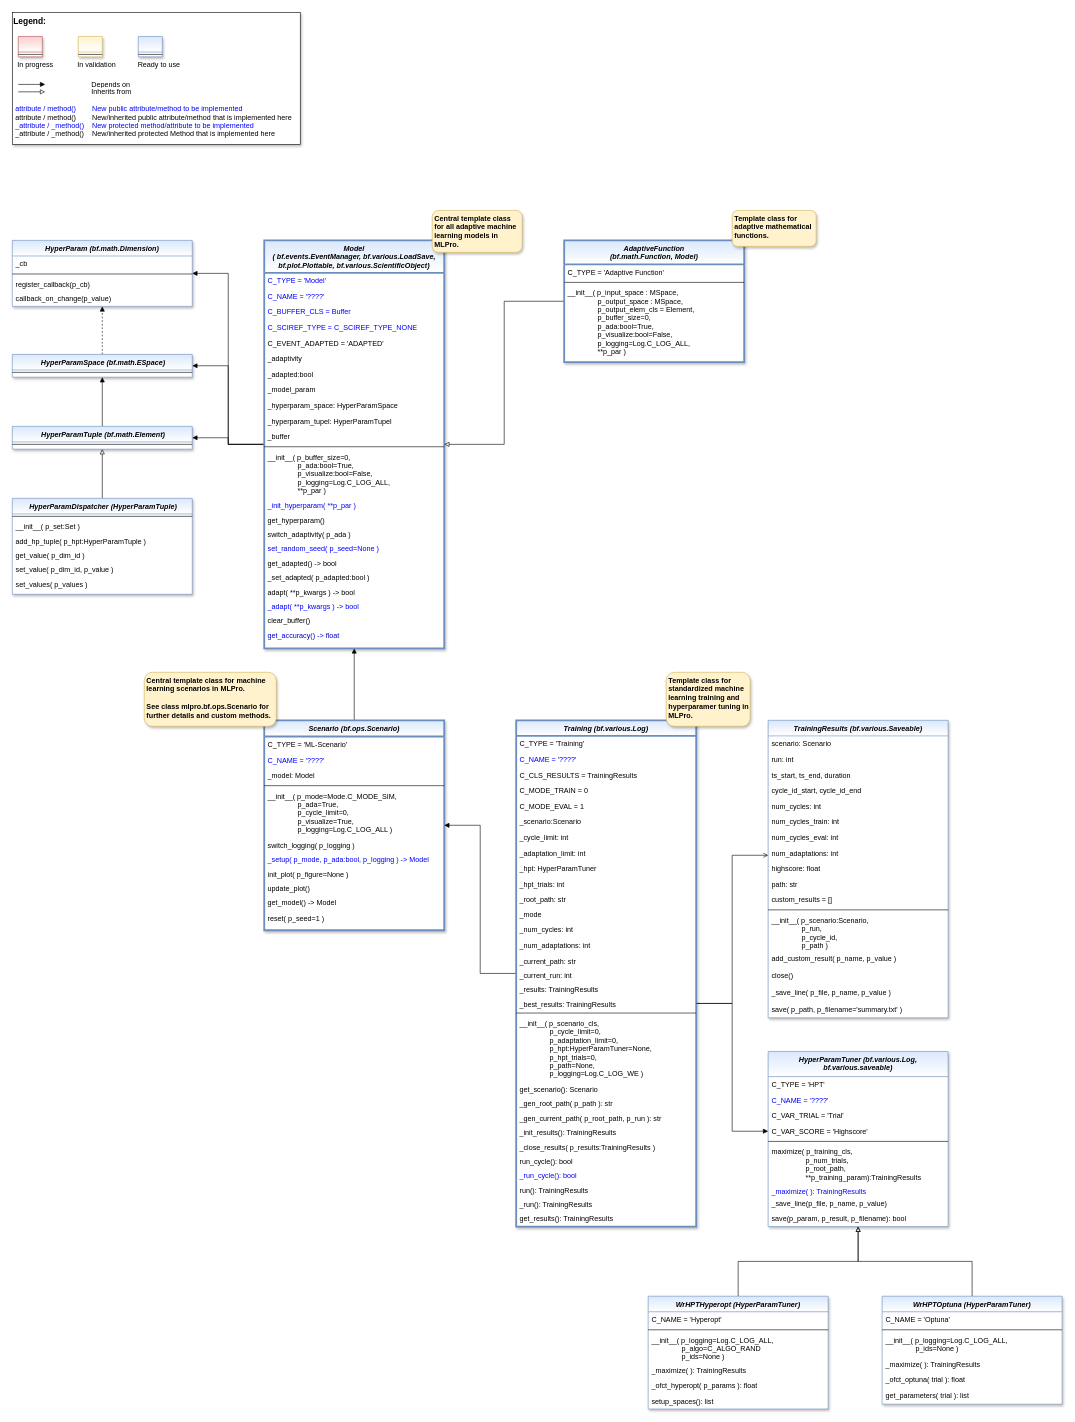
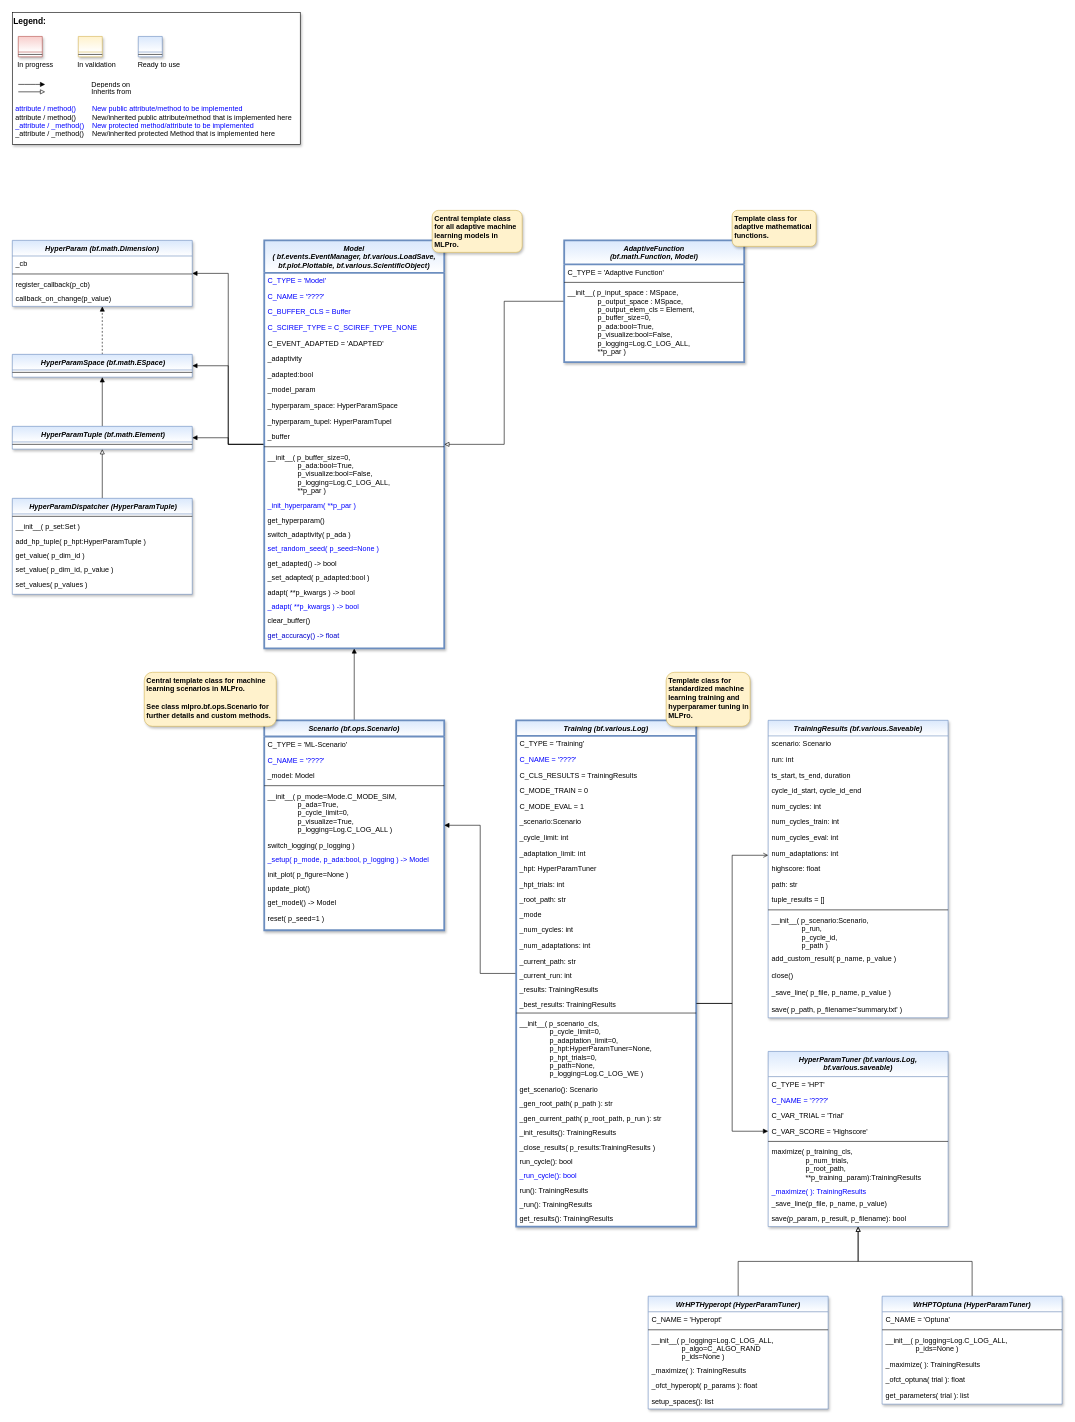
node "custom_results = []": label "custom_results = []" -> "tuple_results = []"
